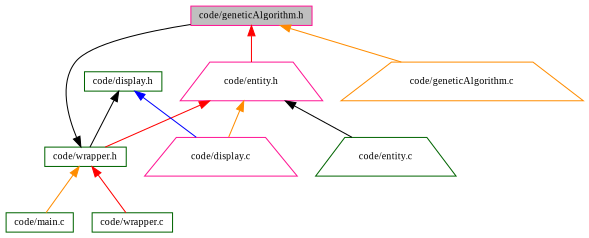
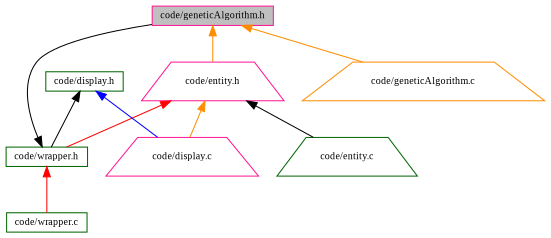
edge "code/entity.h" -> "code/geneticAlgorithm.h": color red -> darkorange
node "code/main.c": removed
